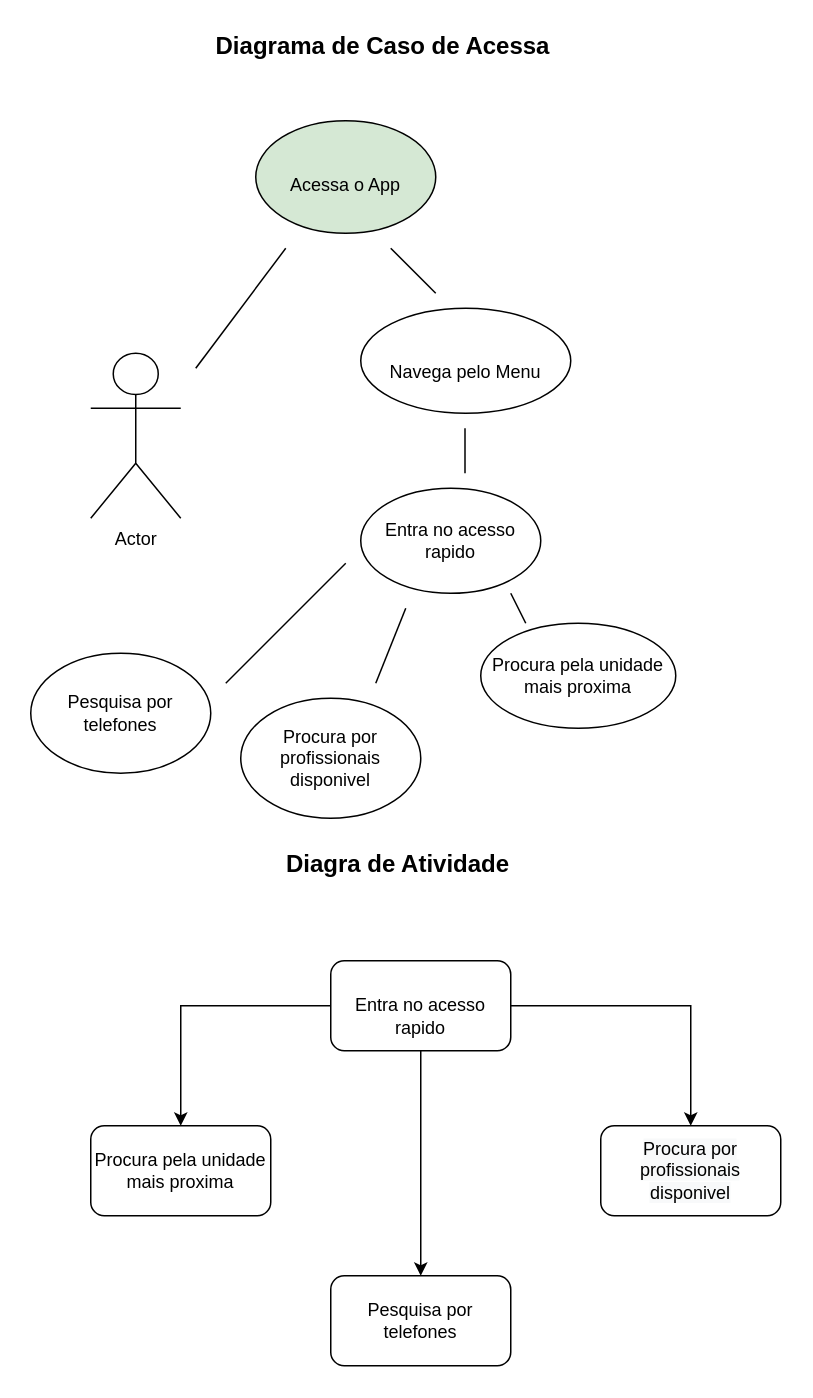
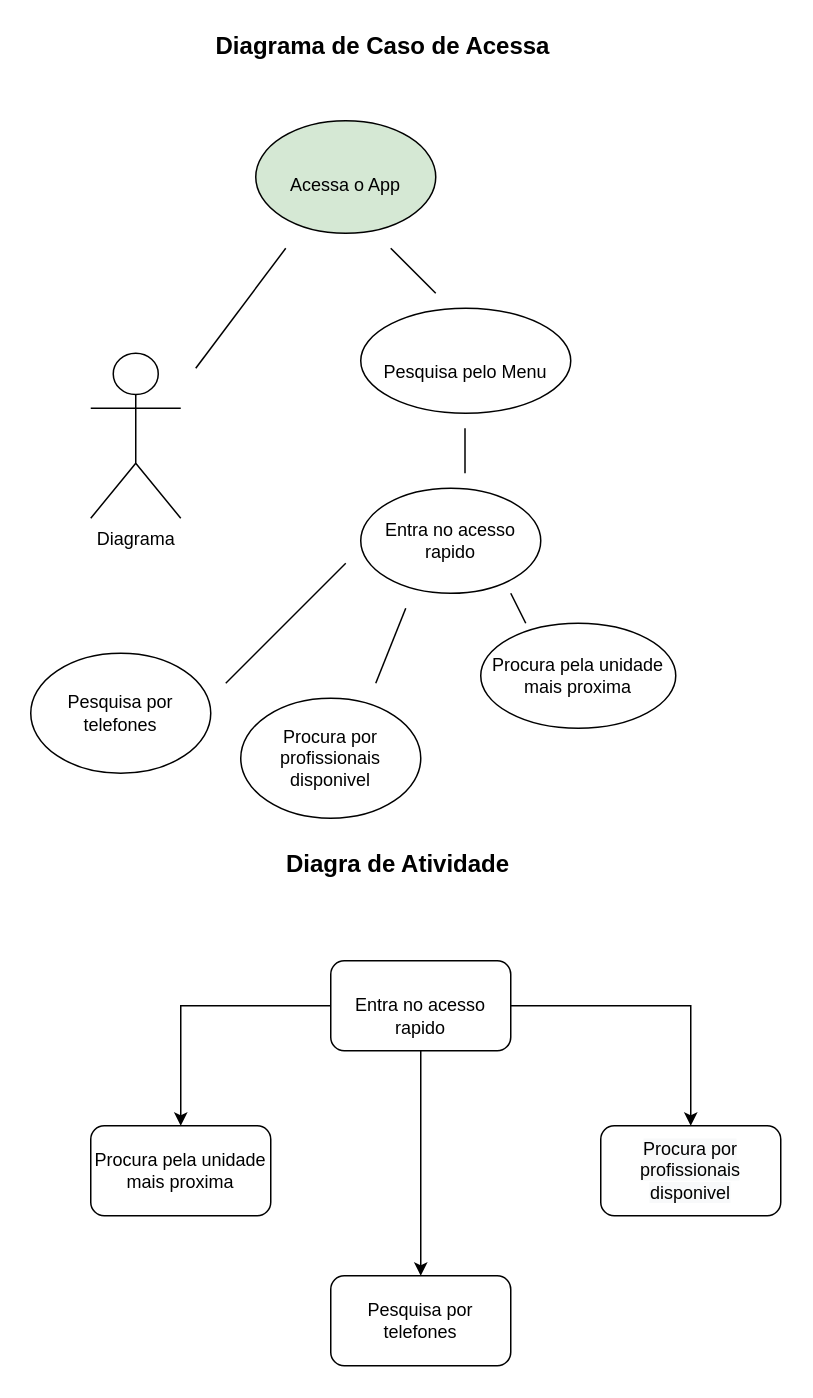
node "Navega pelo Menu": label "Navega pelo Menu" -> "Pesquisa pelo Menu"
node "Actor": label "Actor" -> "Diagrama"
